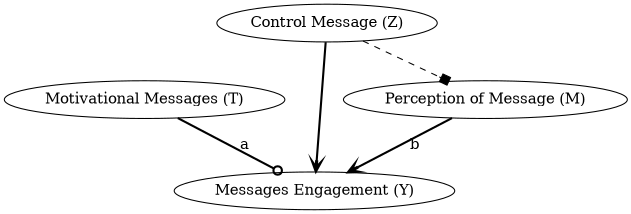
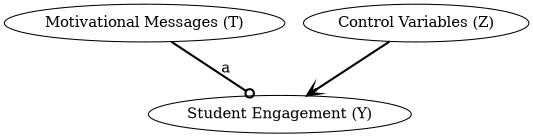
node "Control Message (Z)": label "Control Message (Z)" -> "Control Variables (Z)"
node "Perception of Message (M)": removed
node "Messages Engagement (Y)": label "Messages Engagement (Y)" -> "Student Engagement (Y)"
